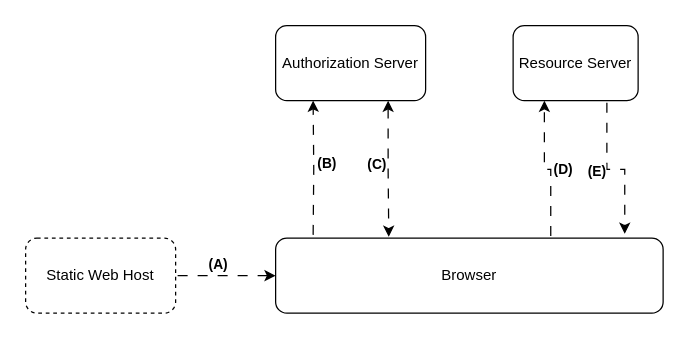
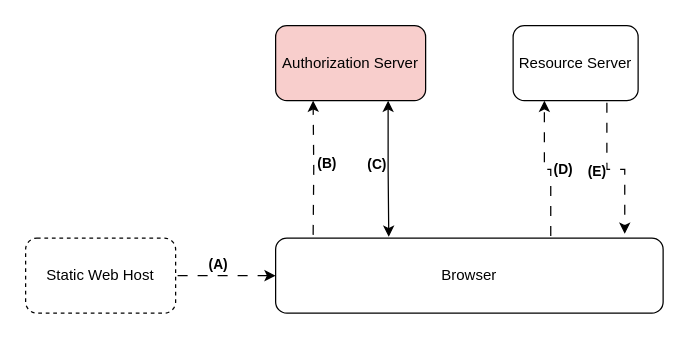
node "Authorization Server": fillcolor #ffffff -> #f8cecc
edge "Authorization Server" -- "Browser": style dashed -> solid
